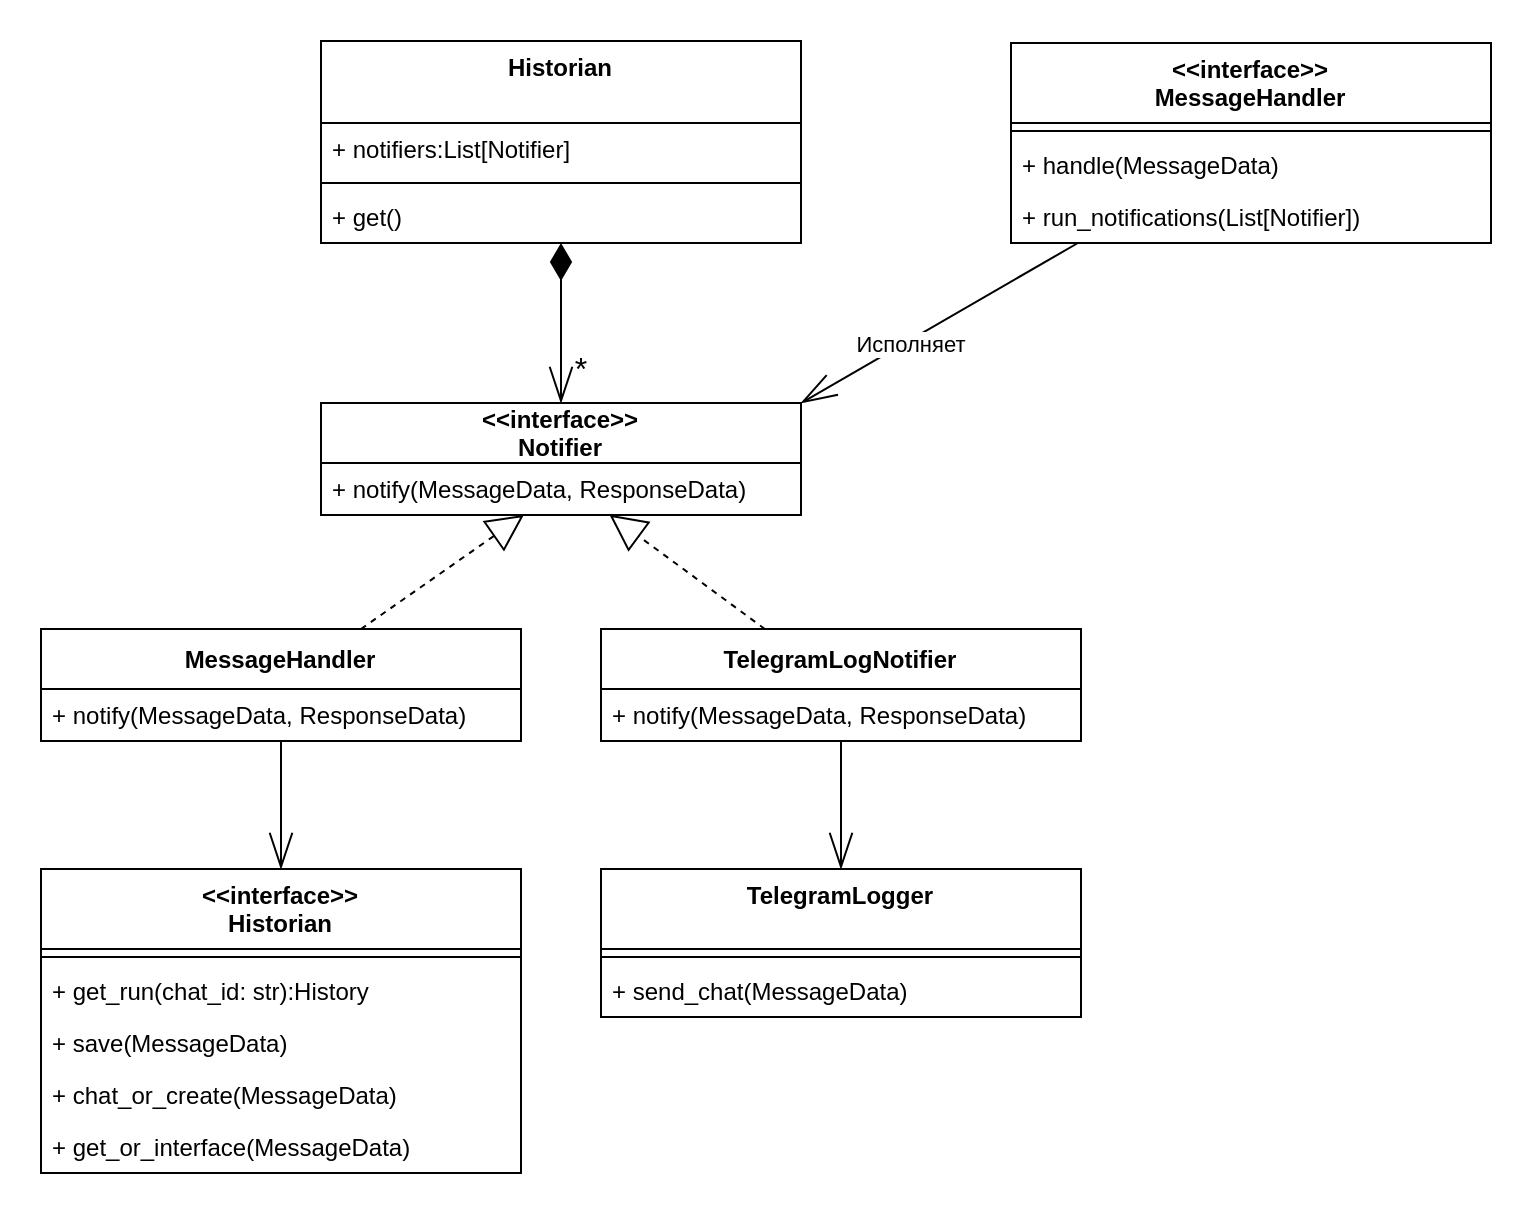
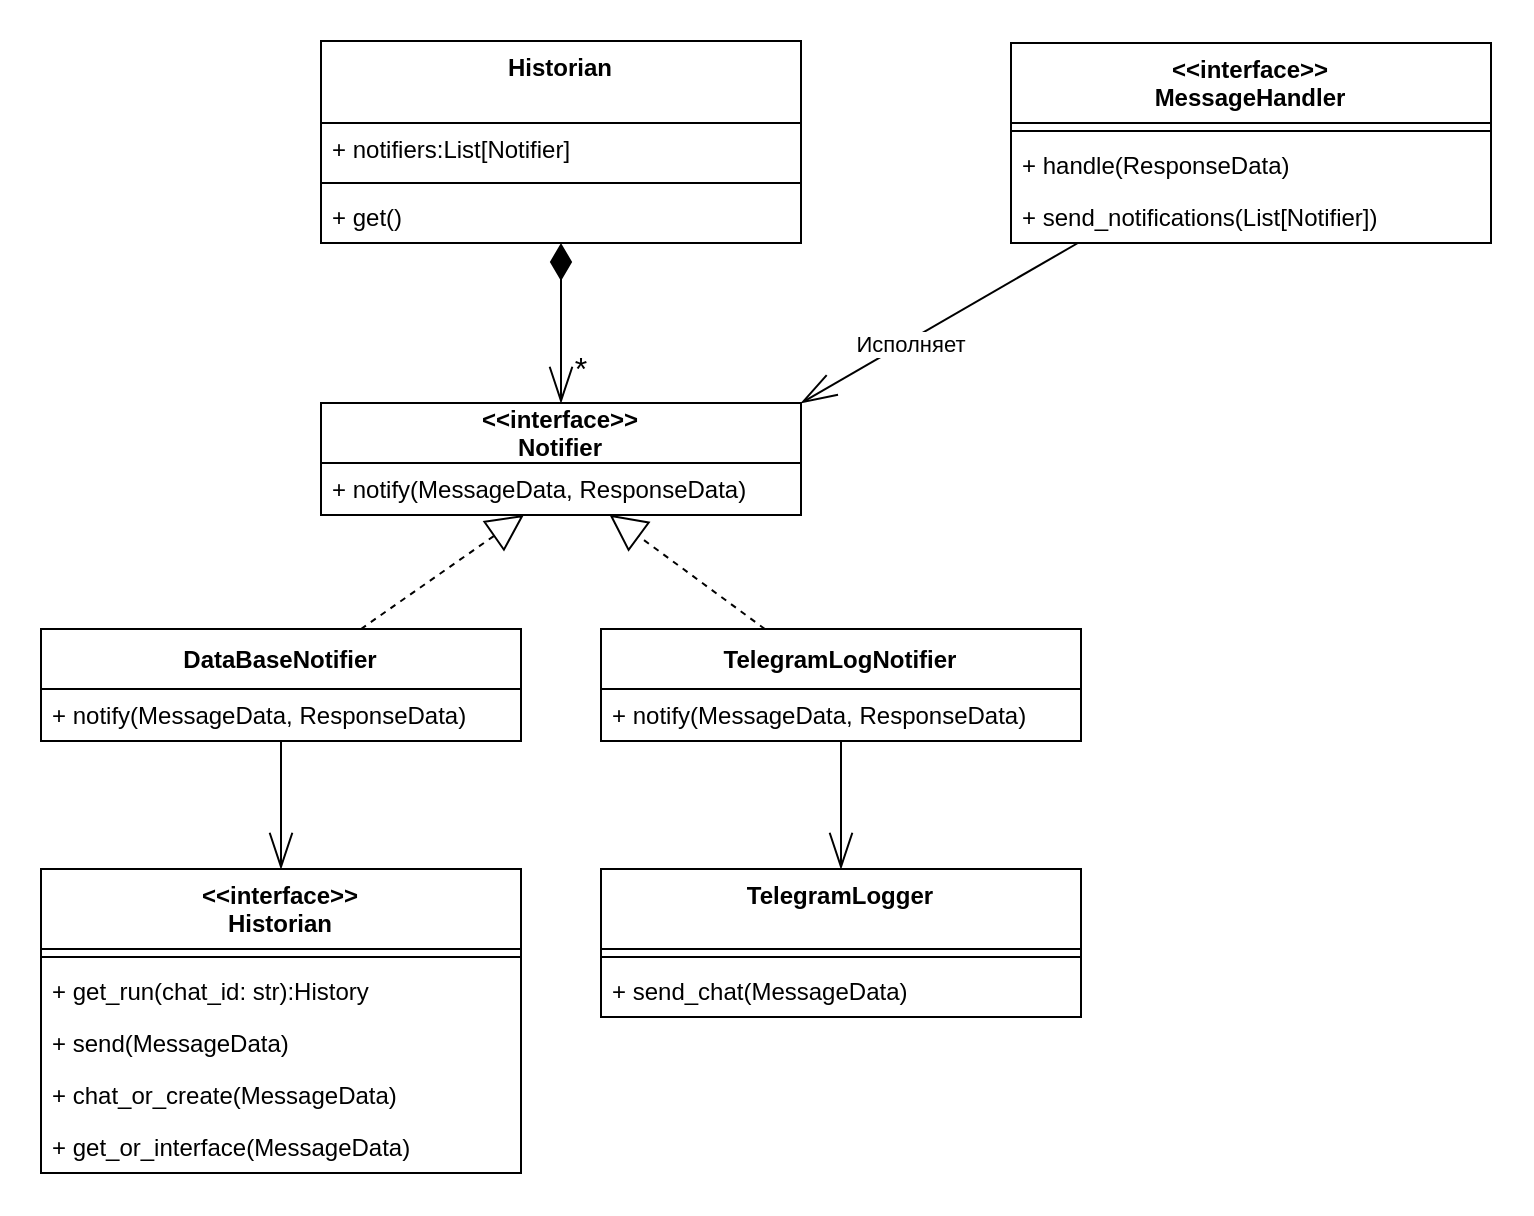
node "+ handle(MessageData)": label "+ handle(MessageData)" -> "+ handle(ResponseData)"
node "+ run_notifications(List[Notifier])": label "+ run_notifications(List[Notifier])" -> "+ send_notifications(List[Notifier])"
node "MessageHandler": label "MessageHandler" -> "DataBaseNotifier"
node "+ save(MessageData)": label "+ save(MessageData)" -> "+ send(MessageData)"
